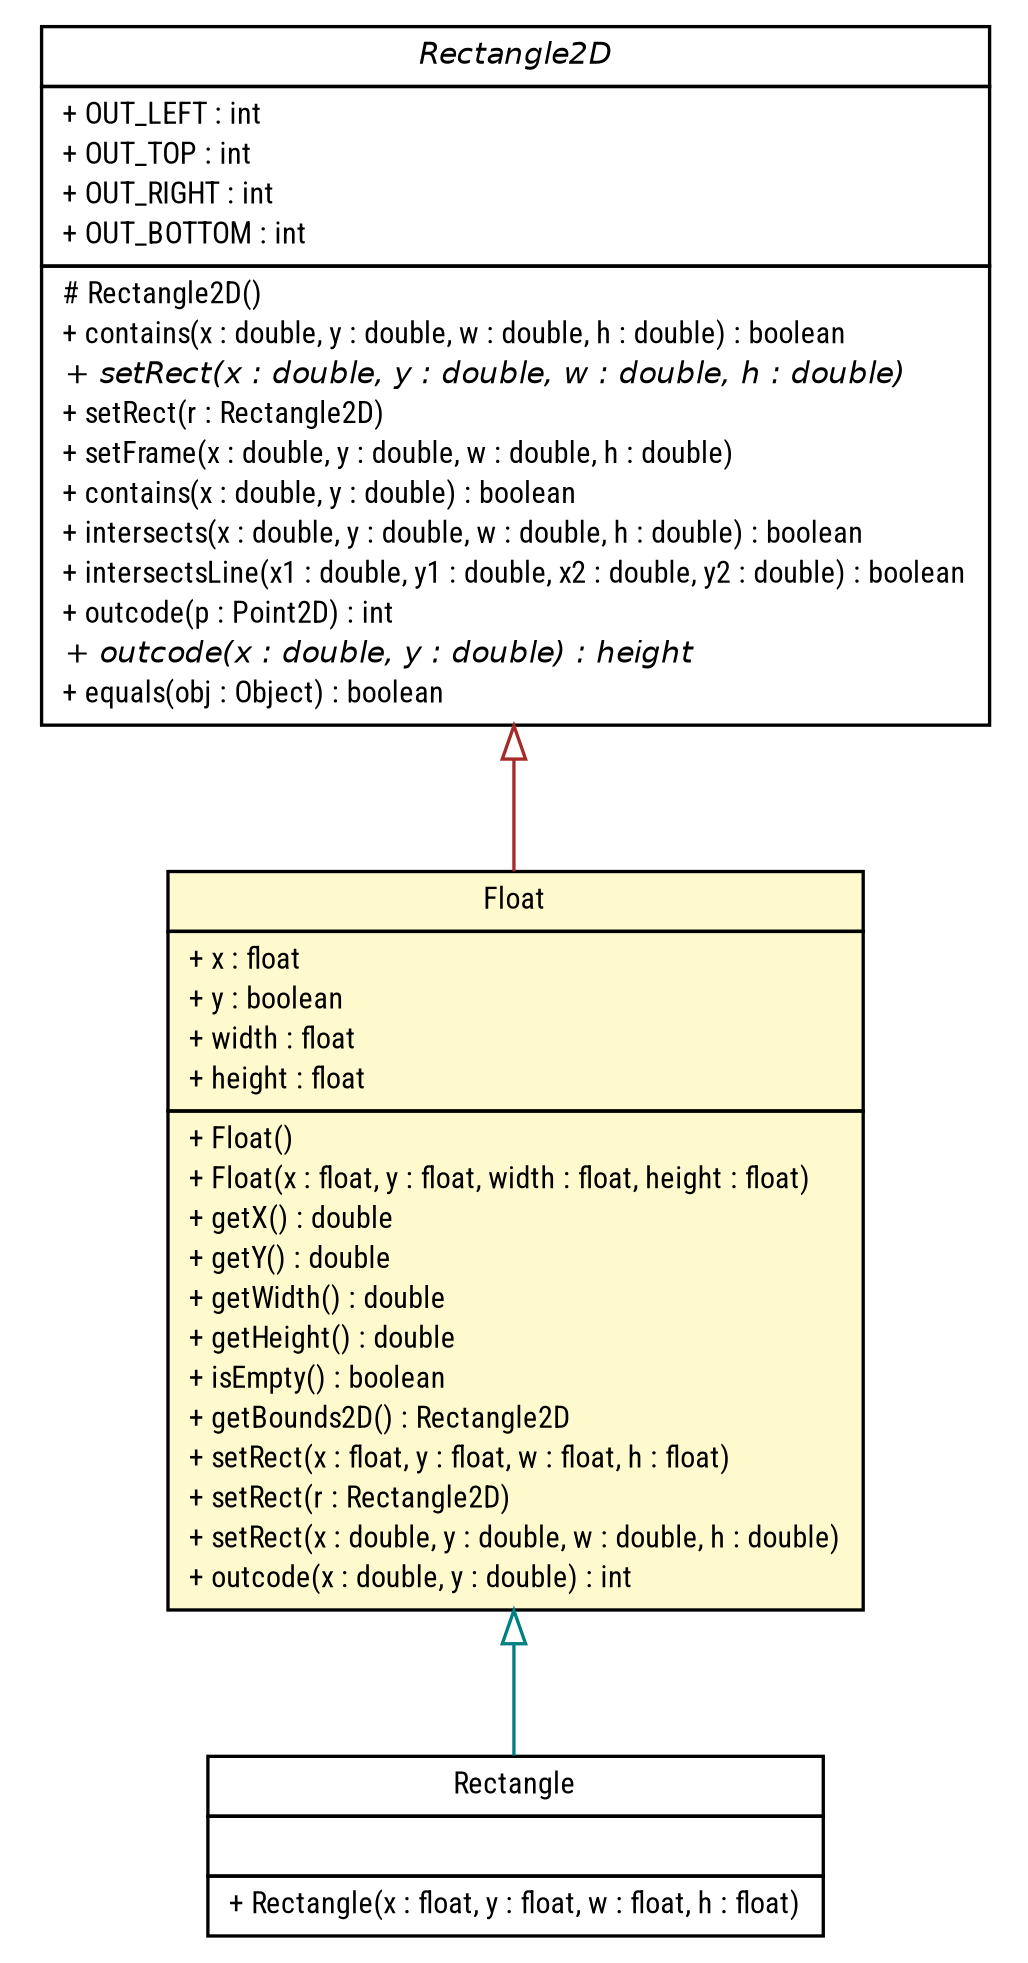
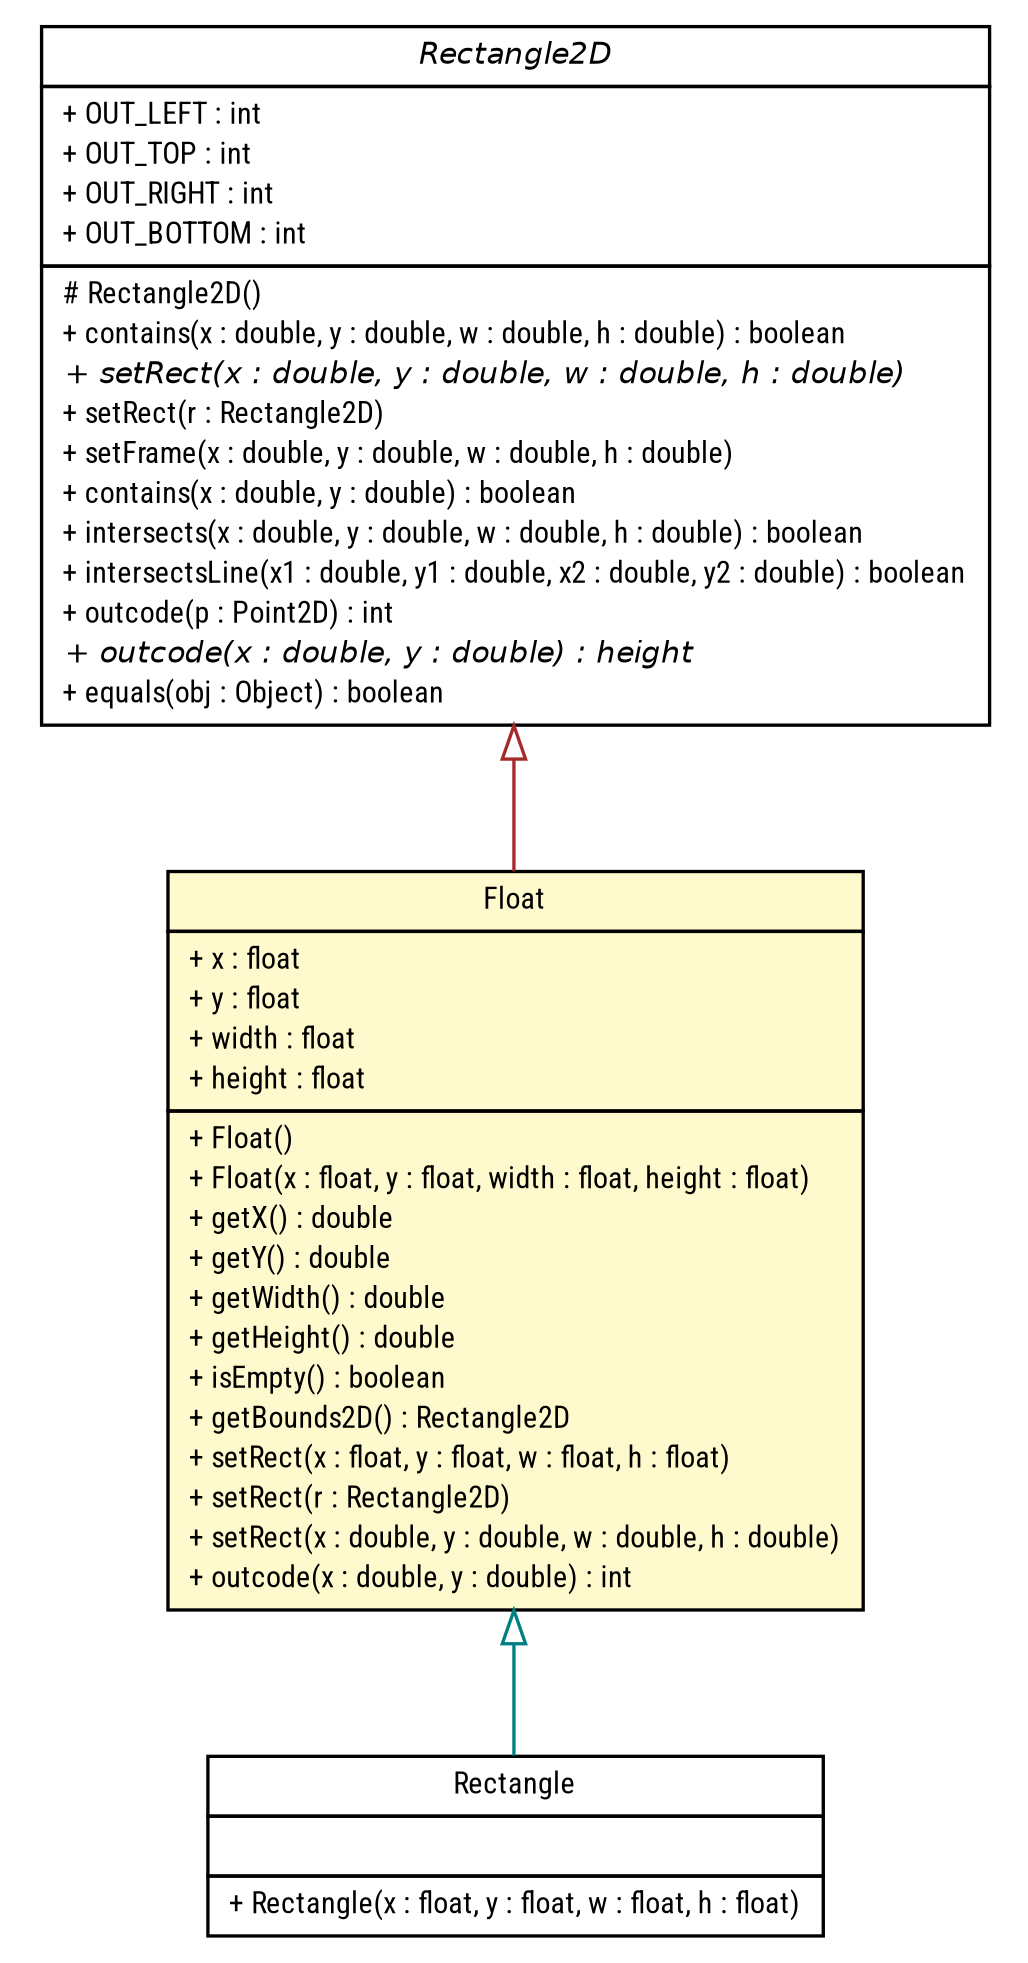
node "Float": text "+ y : boolean" -> "+ y : float"
